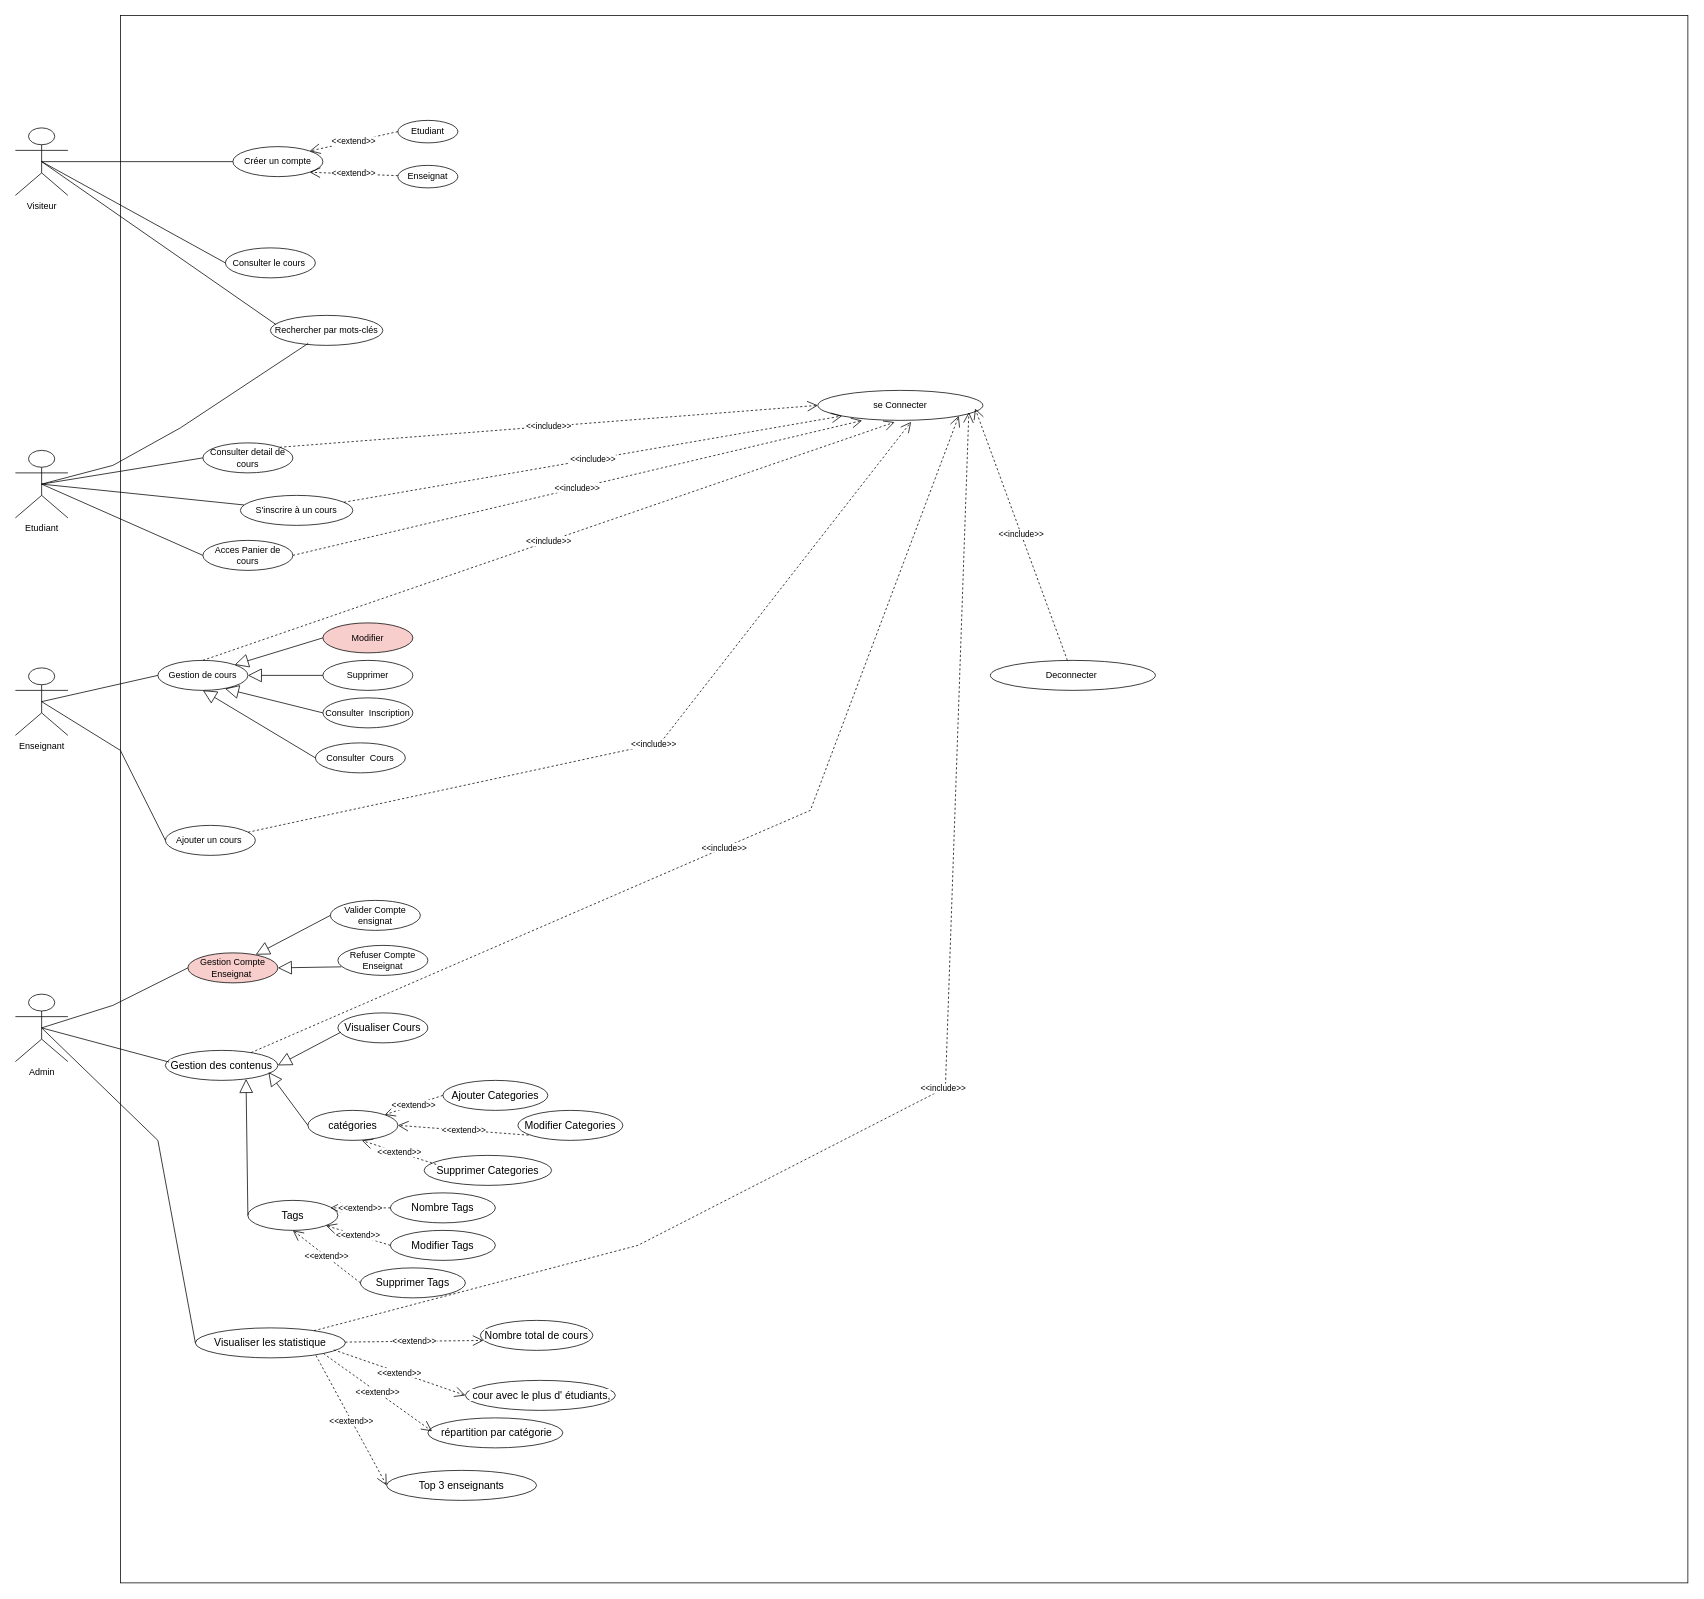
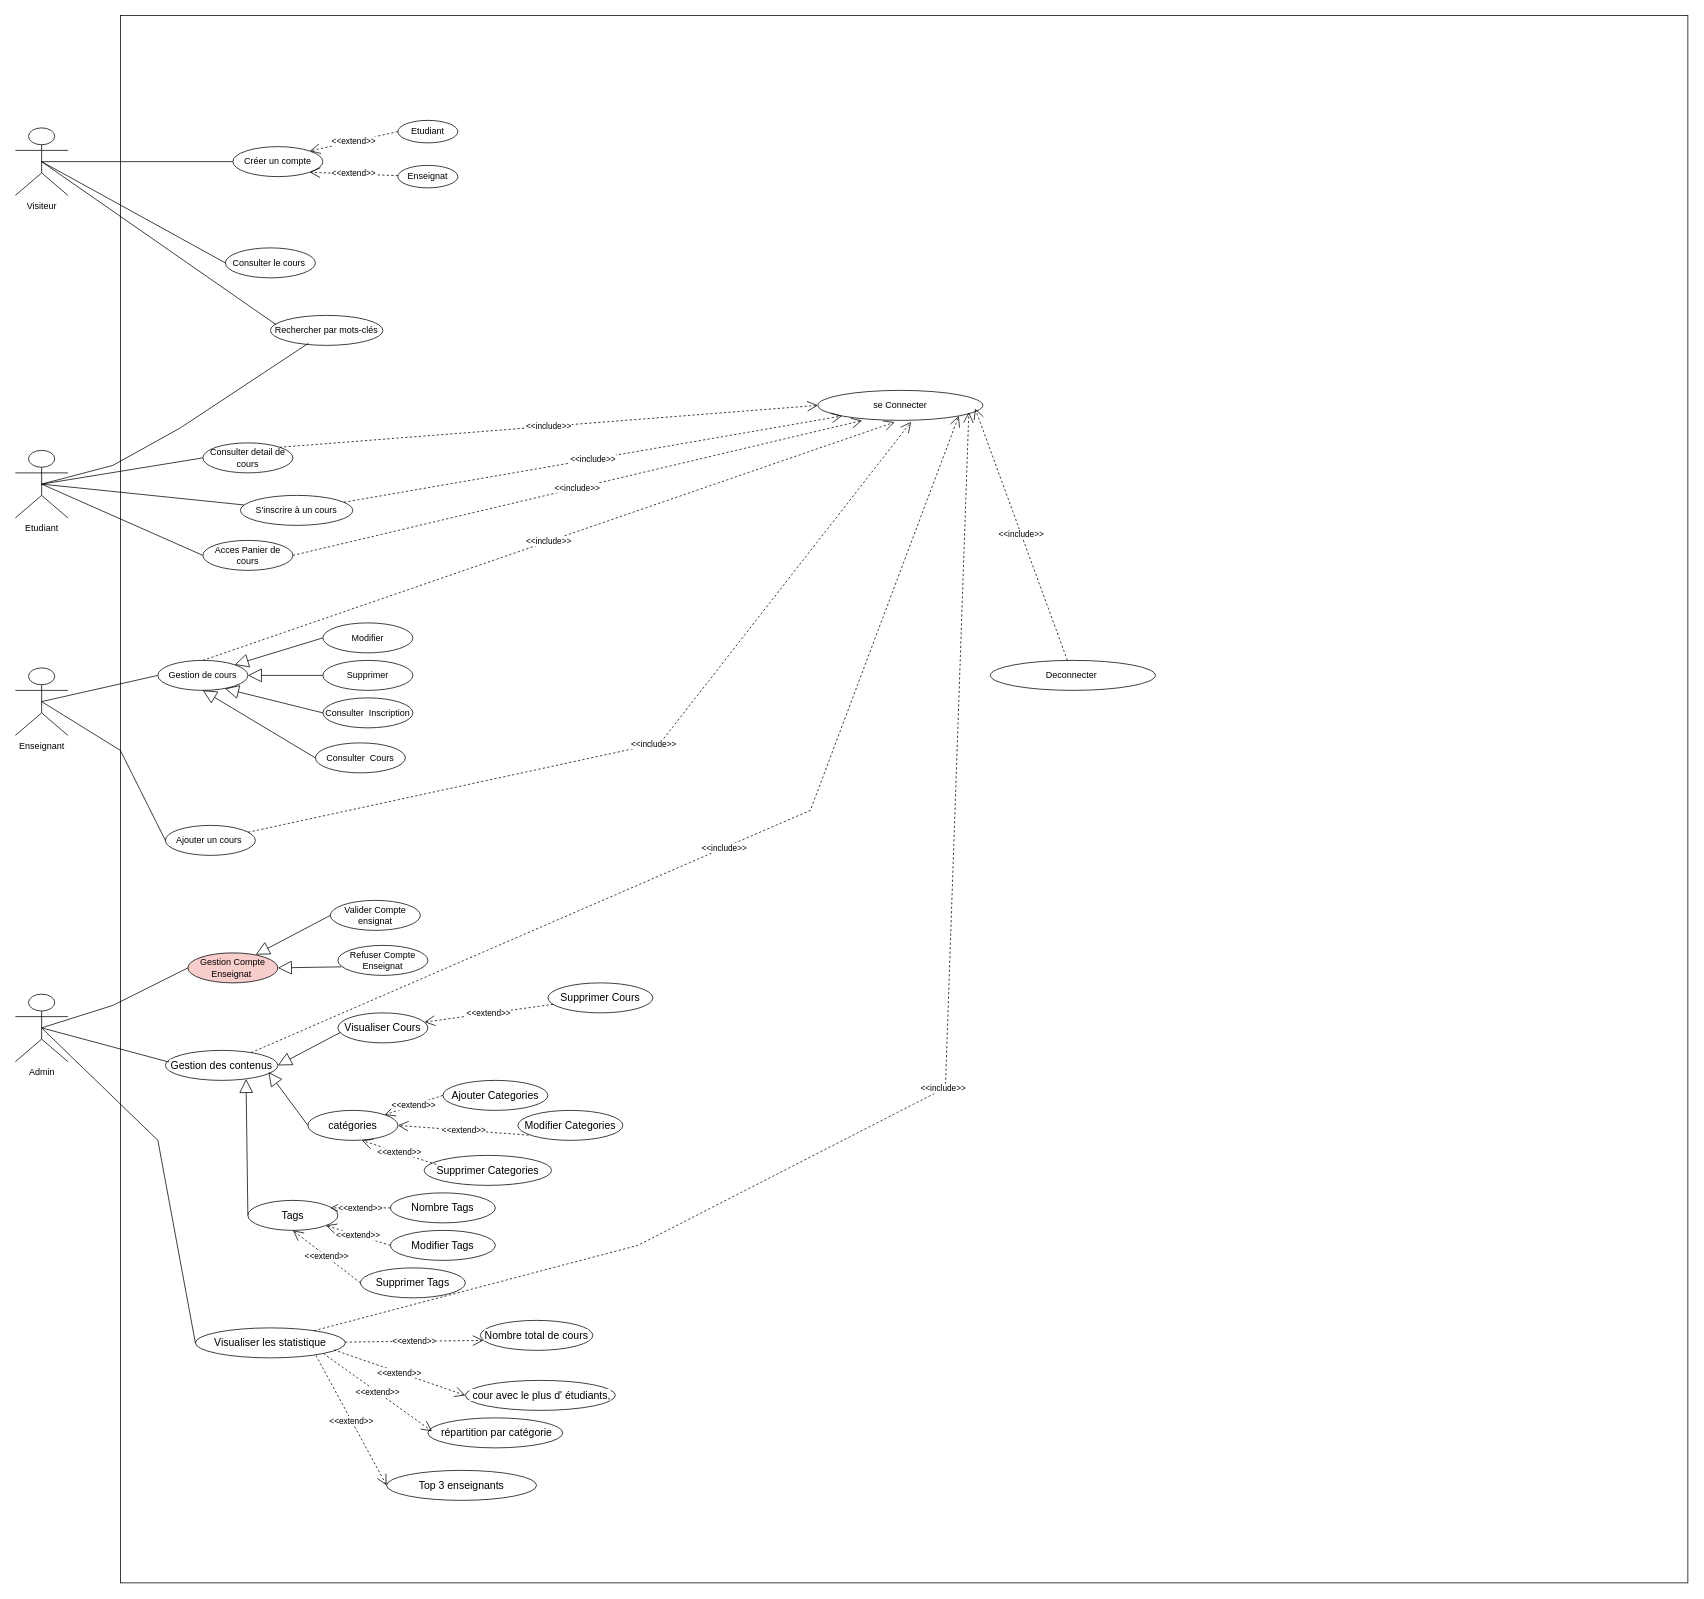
node "Modifier": fillcolor #f8cecc -> #ffffff
node "Supprimer Cours": added
edge "Supprimer Cours" -> "Visualiser Cours": added, label "<<extend>>"
